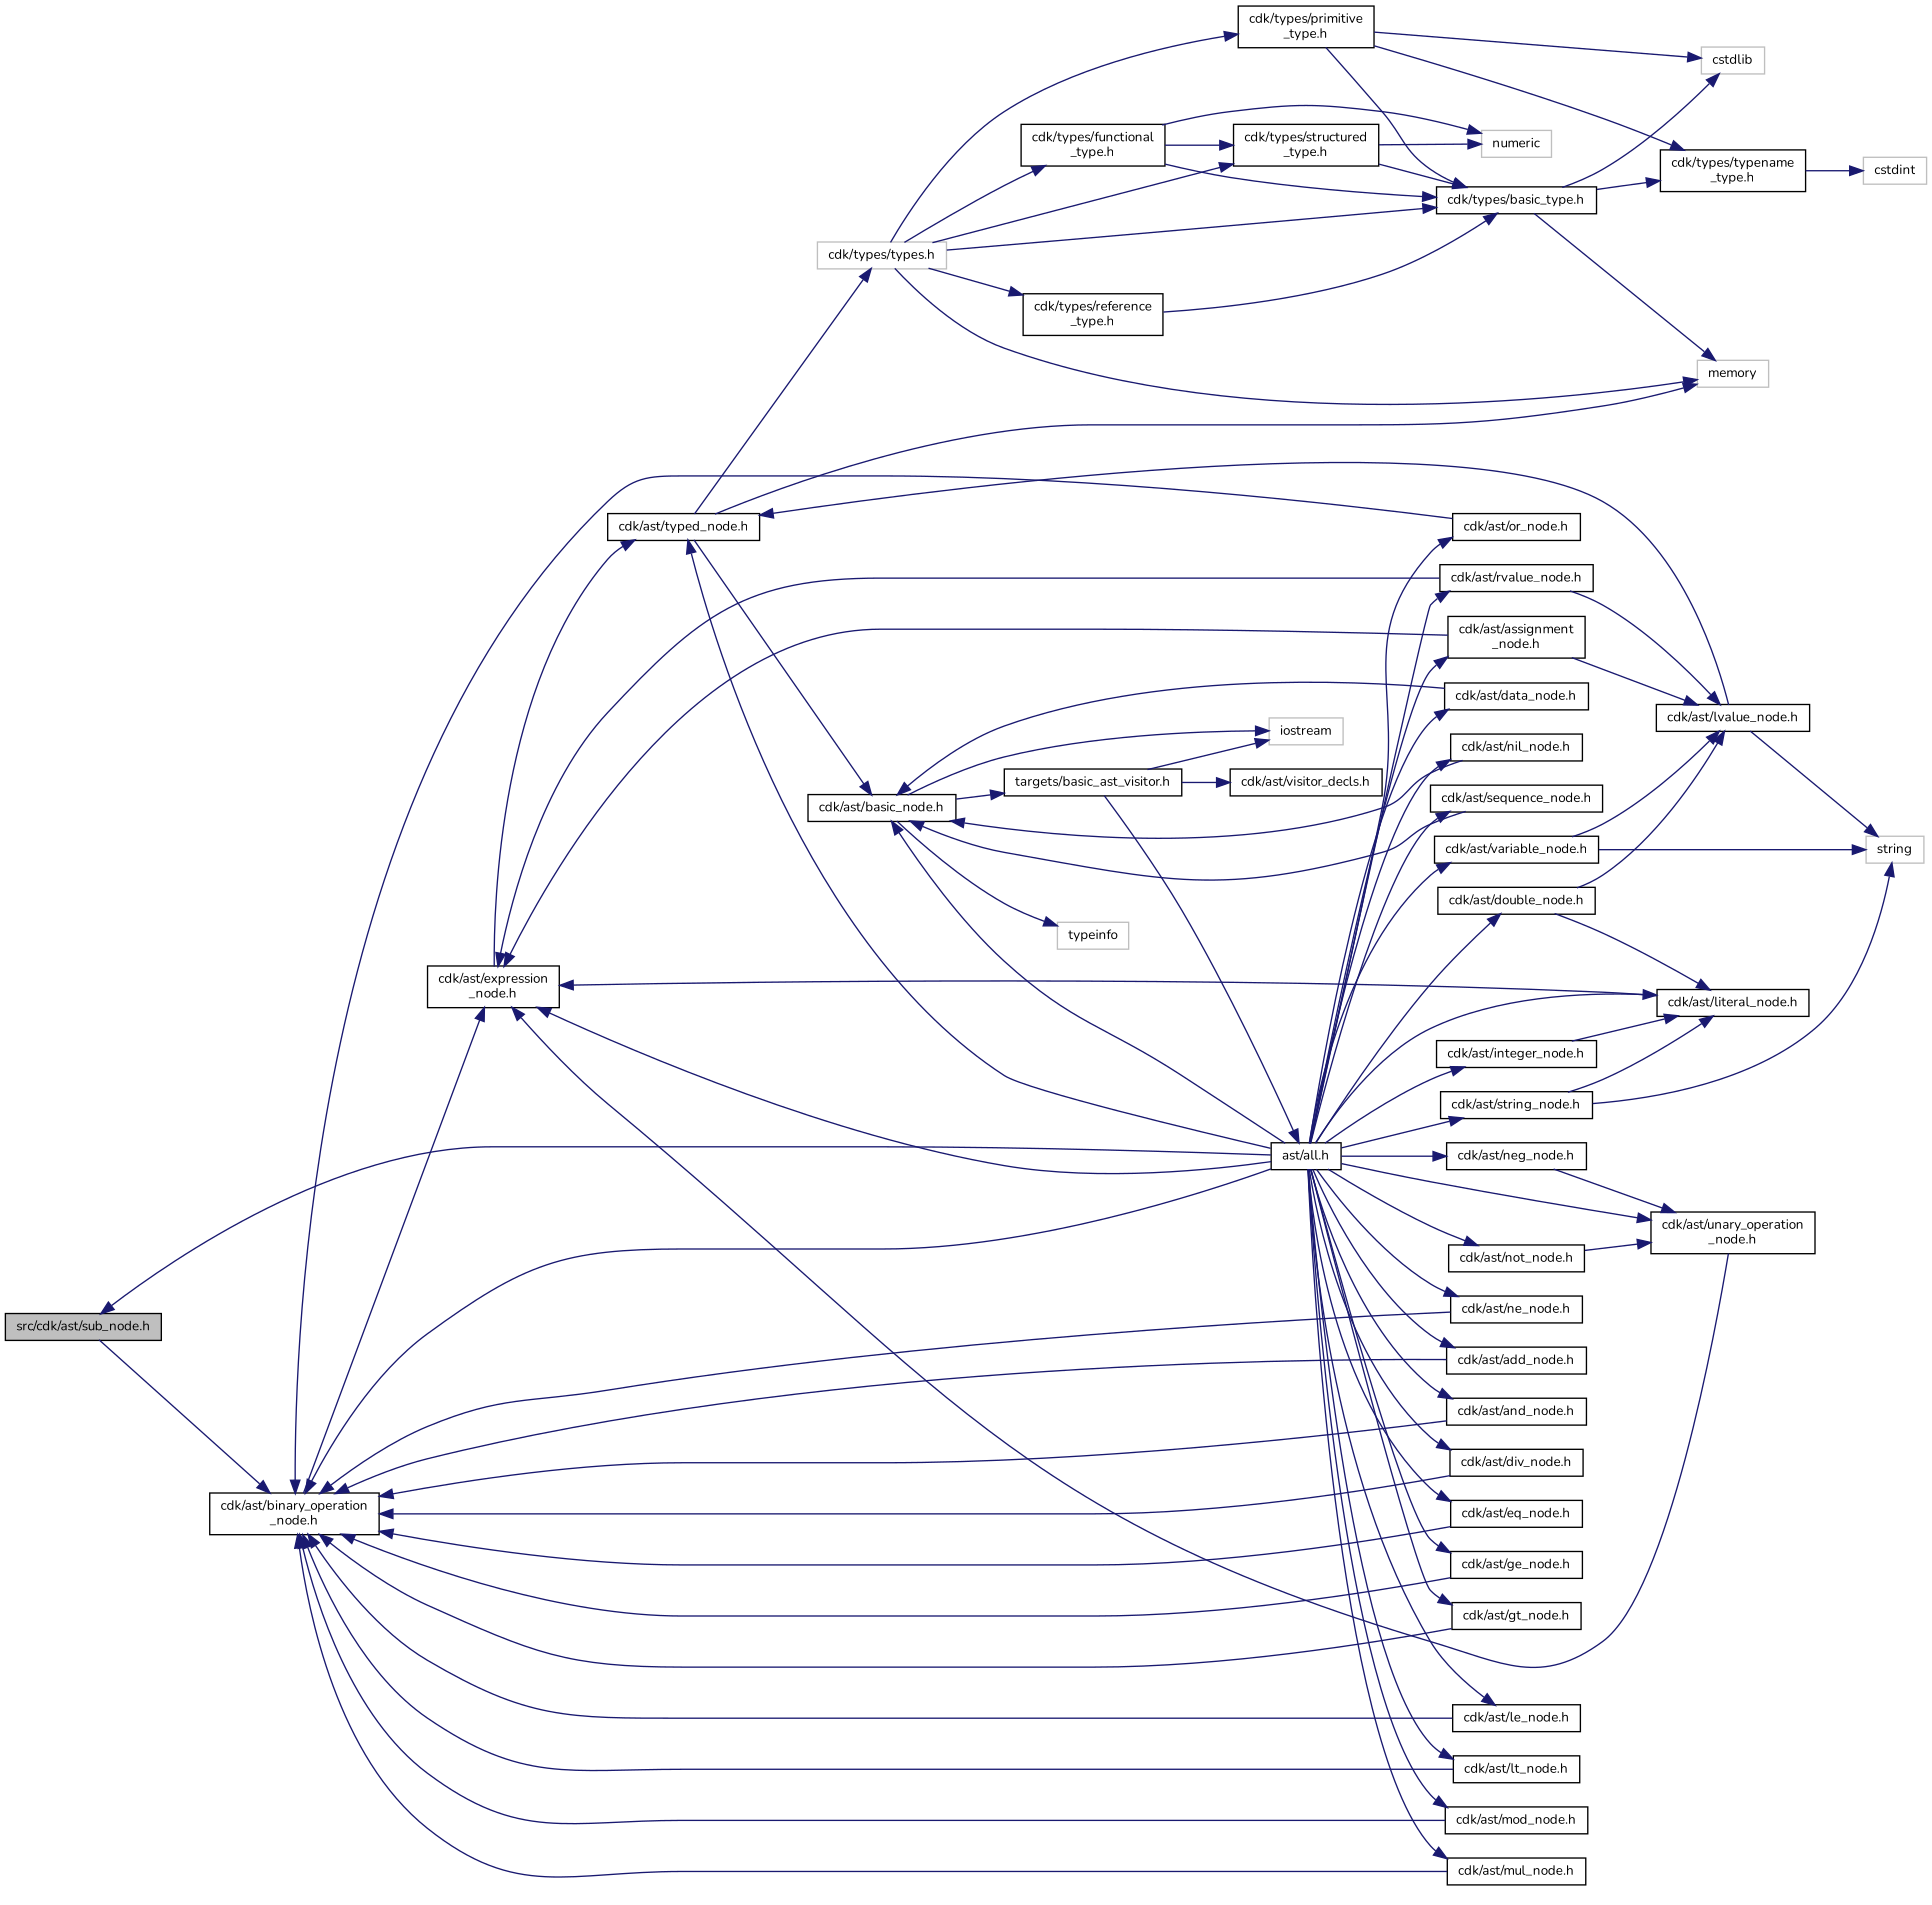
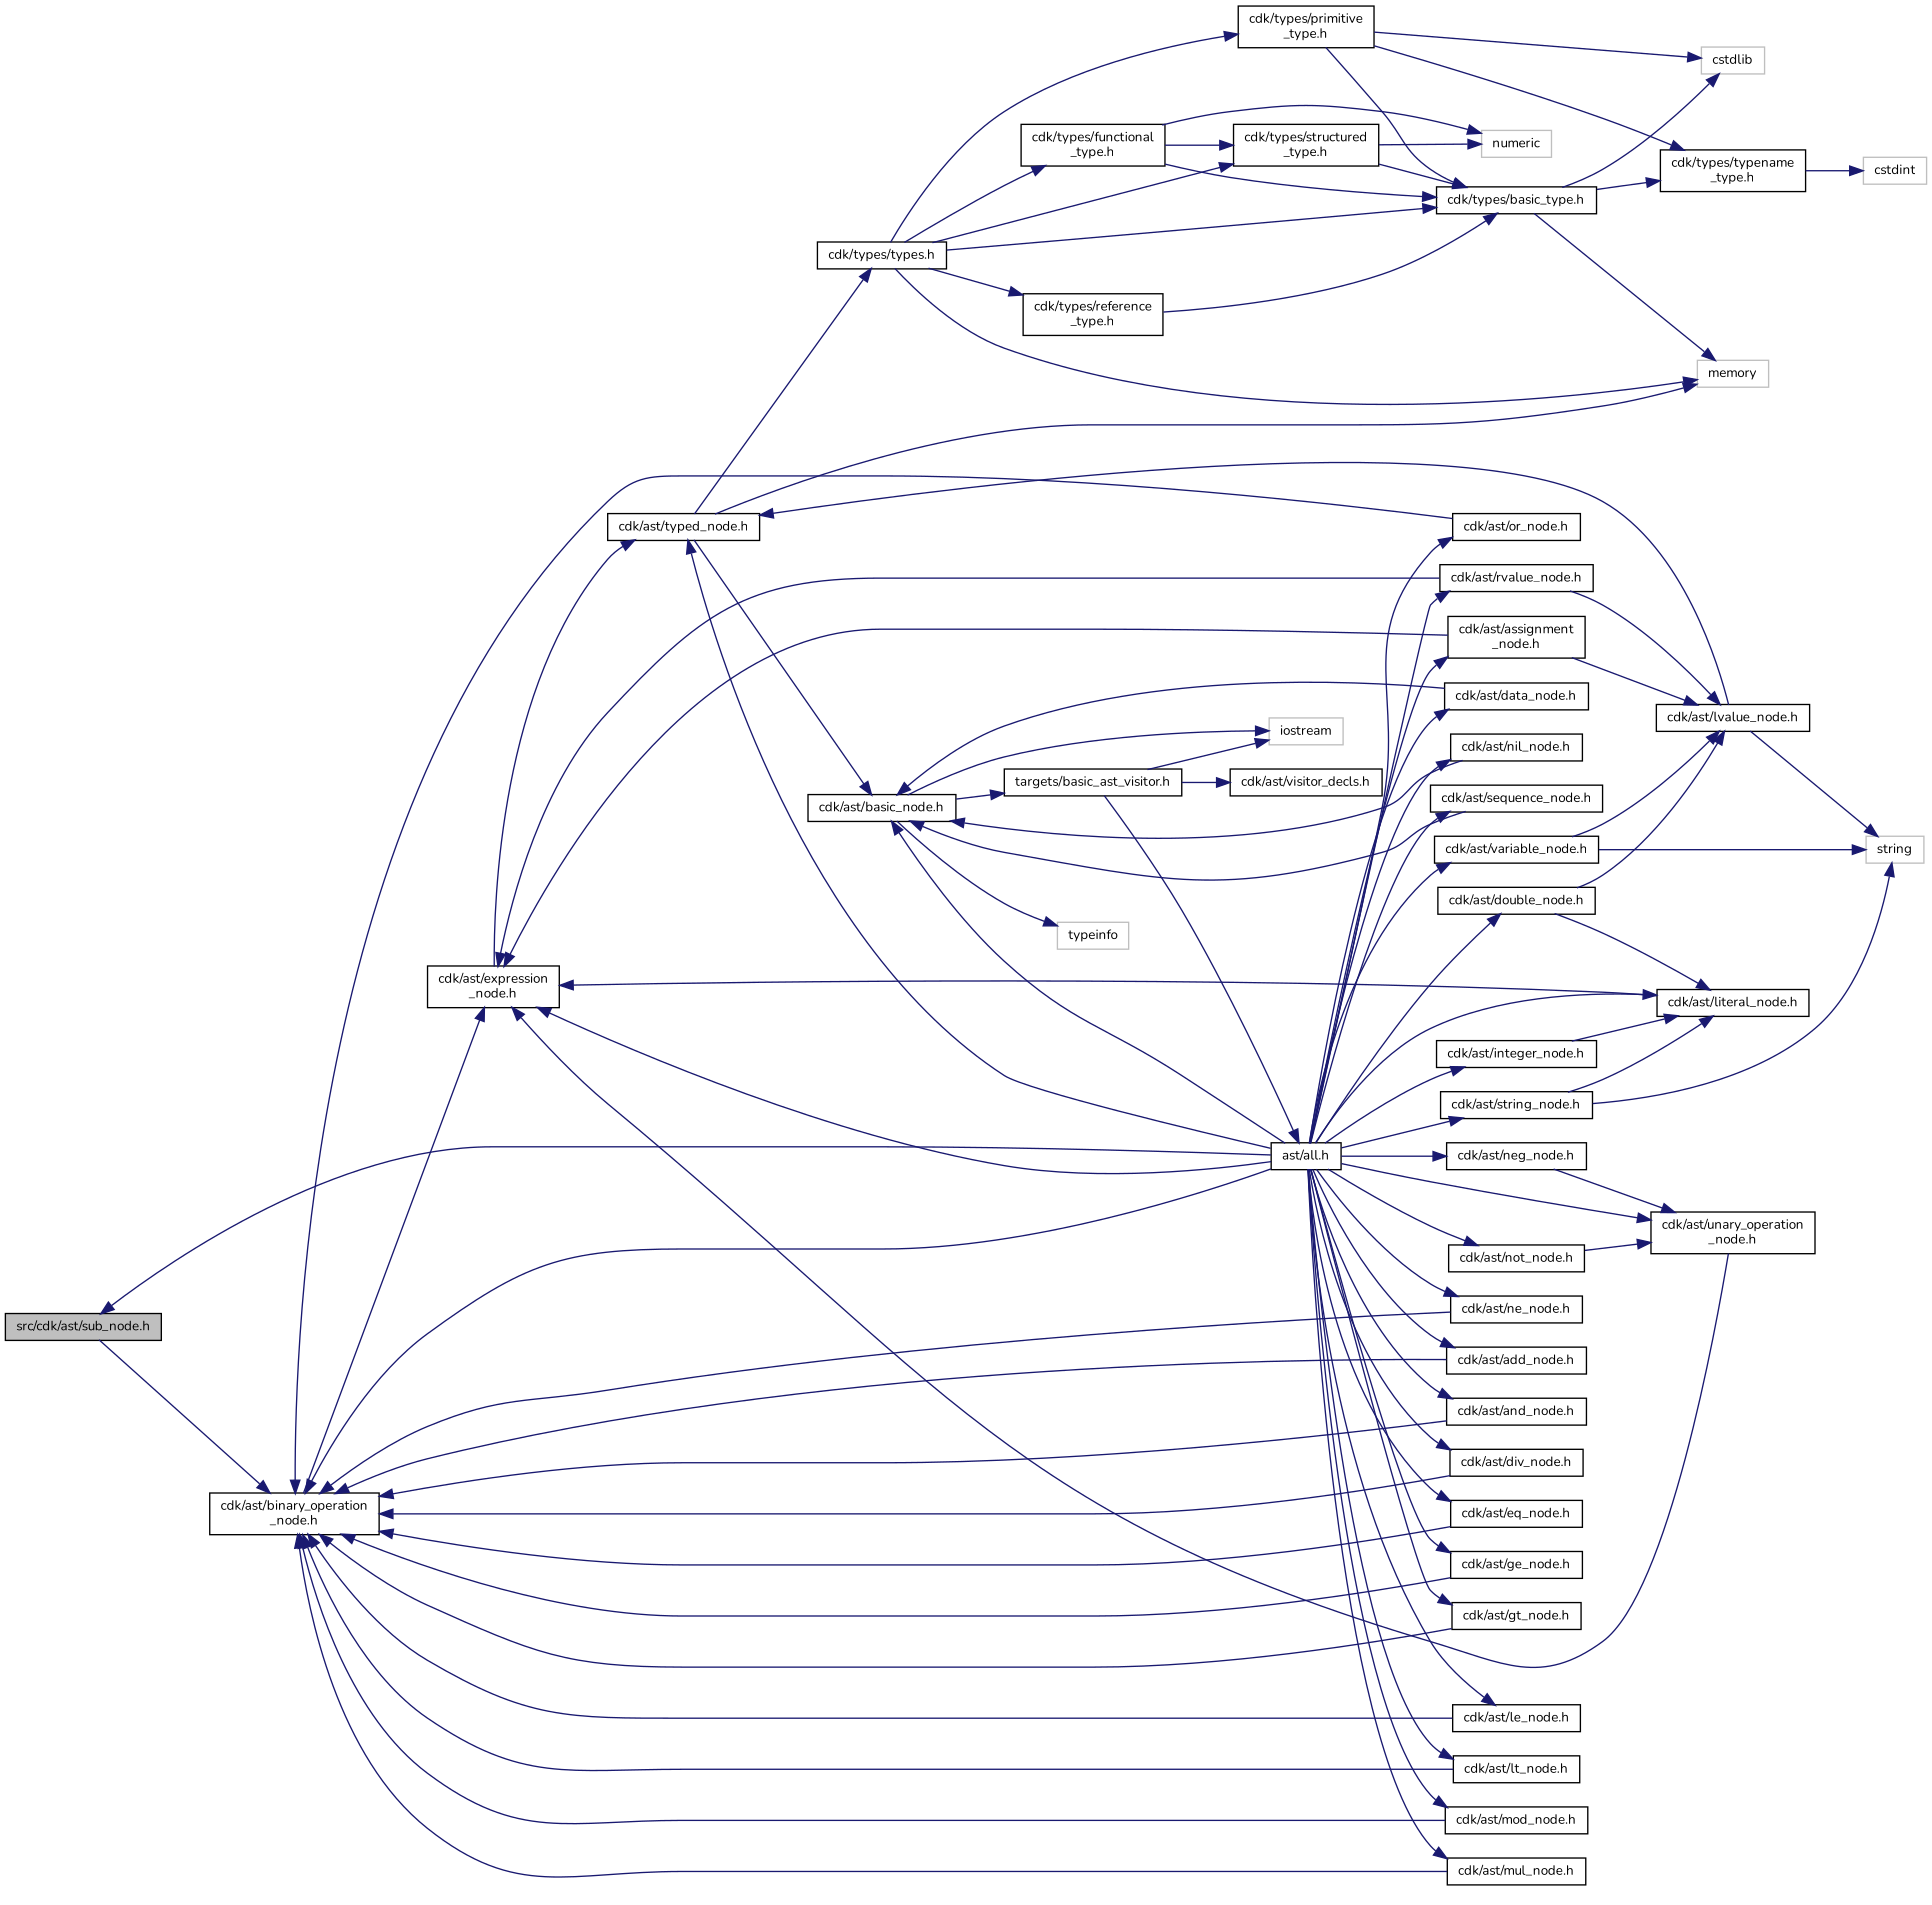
node "cdk/types/types.h": color grey75 -> black
